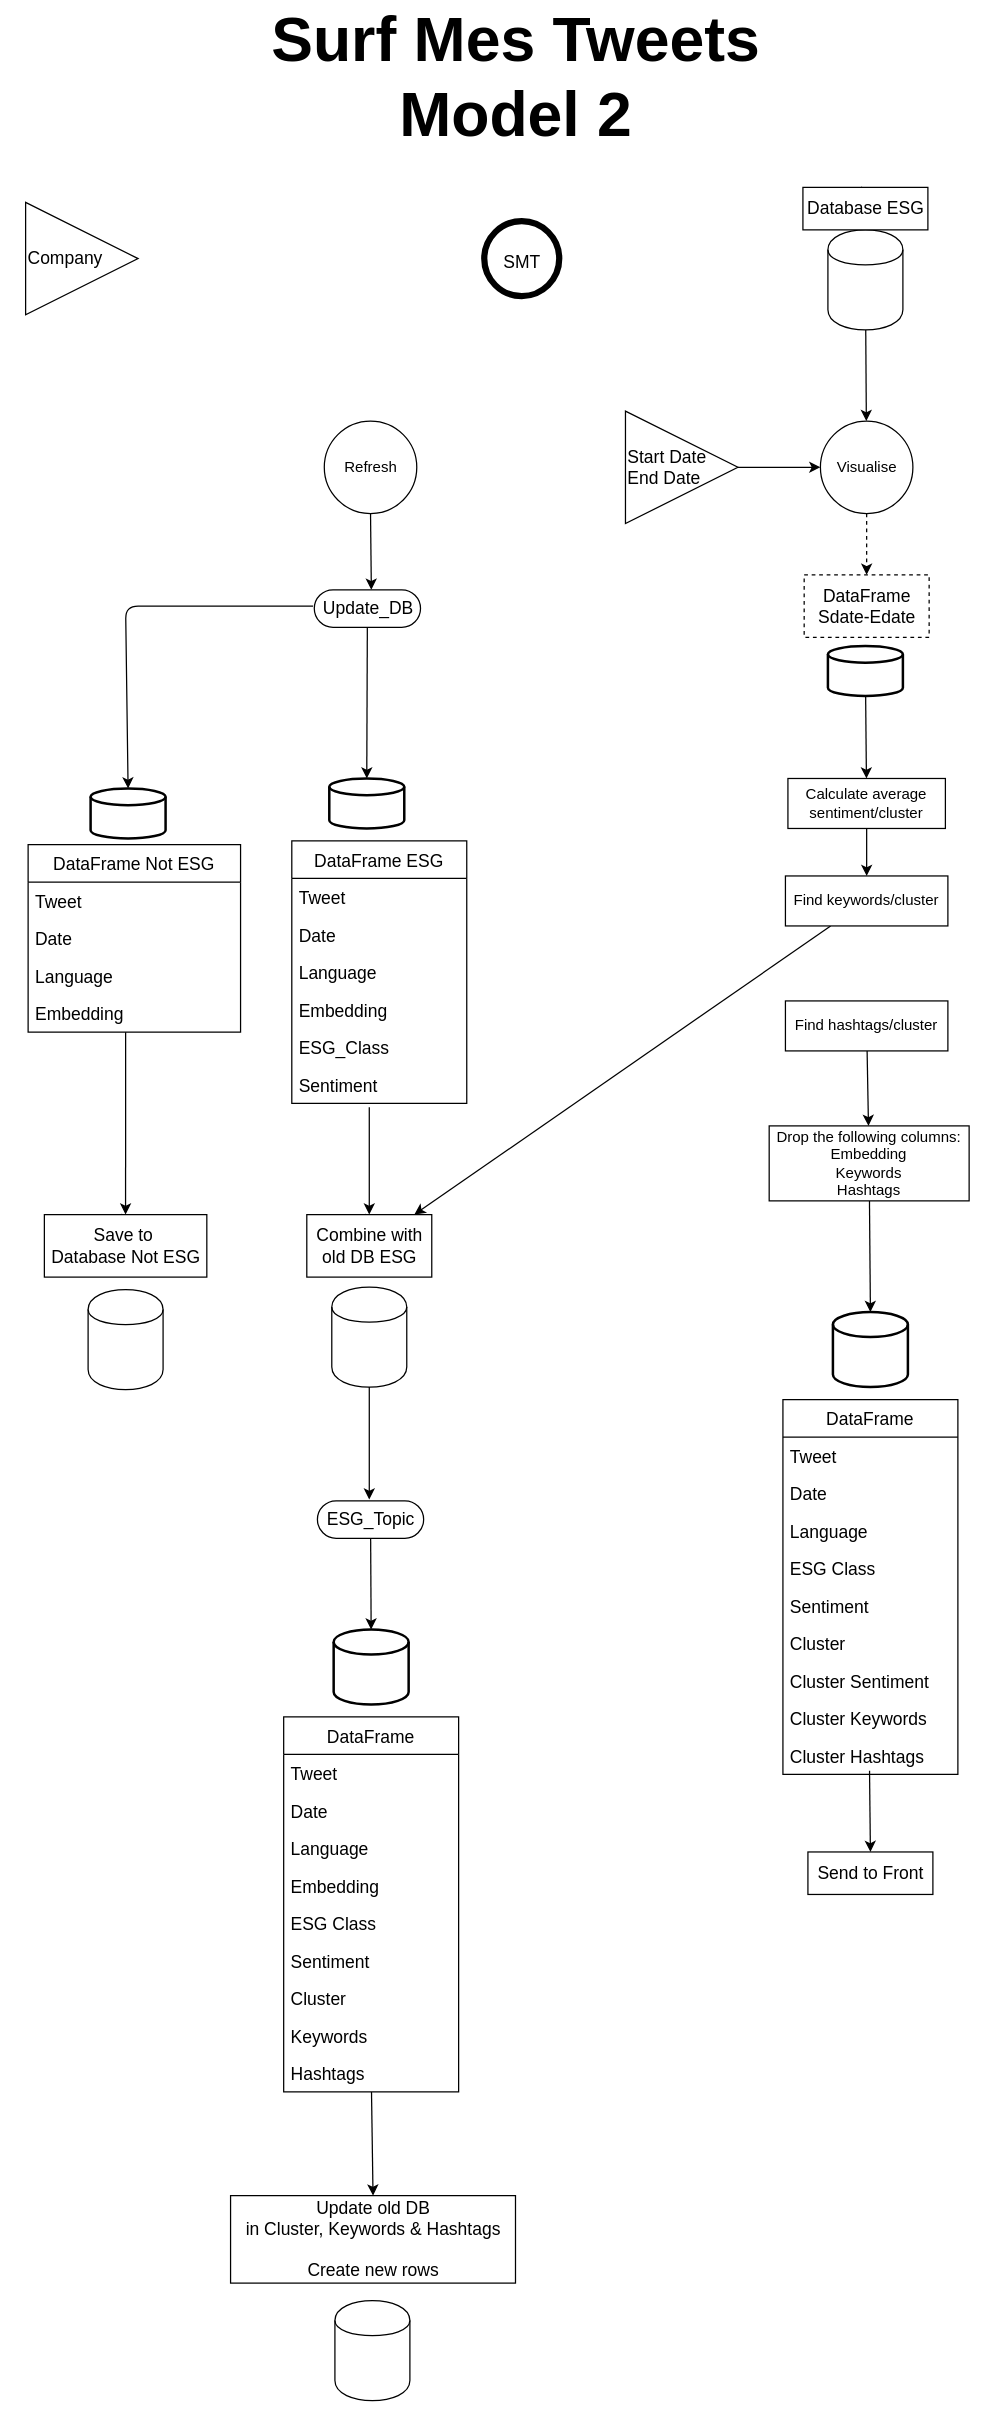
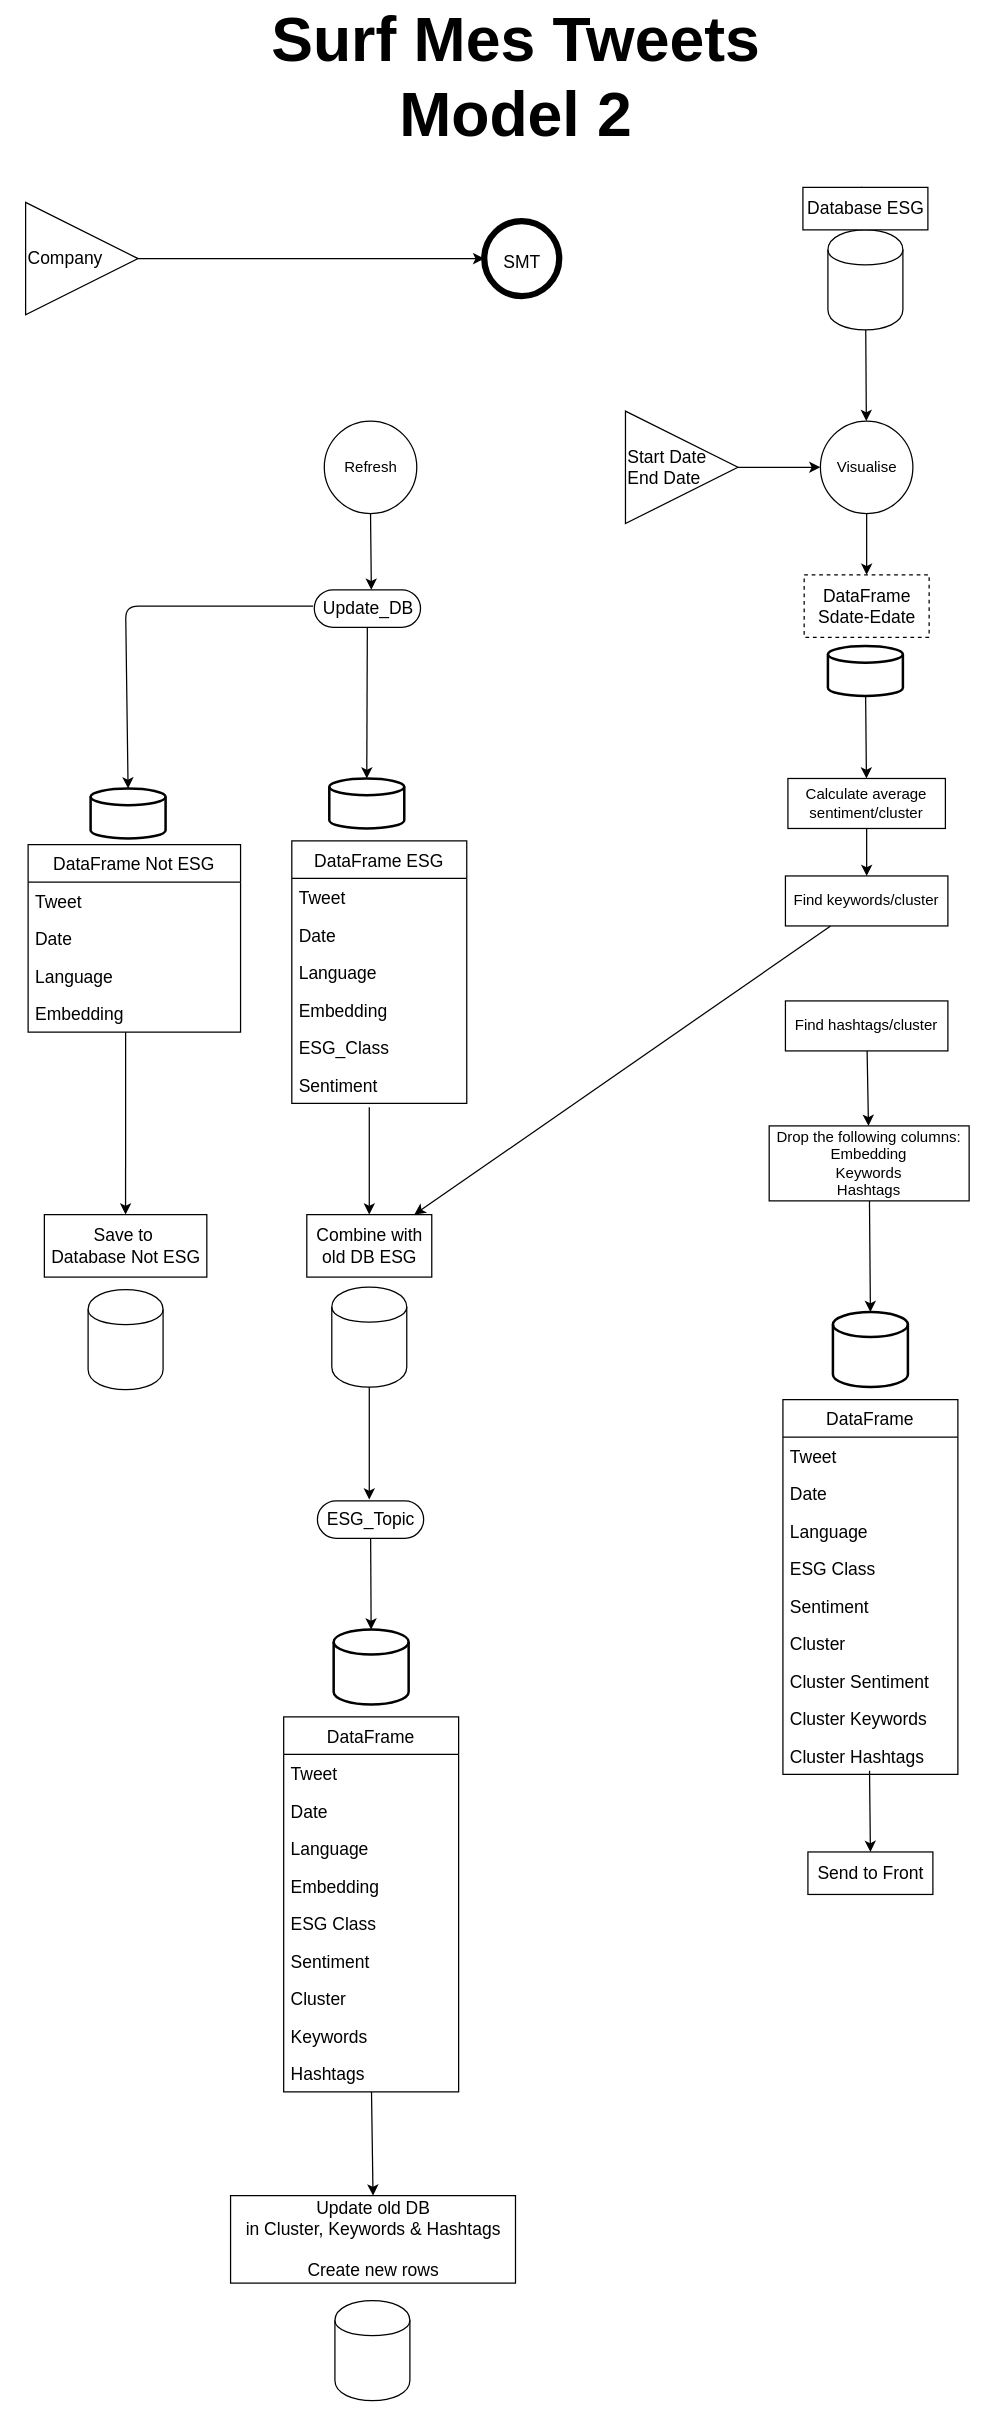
edge "Company" -> "SMT": added
edge "Visualise" -> "DataFrame Sdate-Edate": style dashed -> solid
